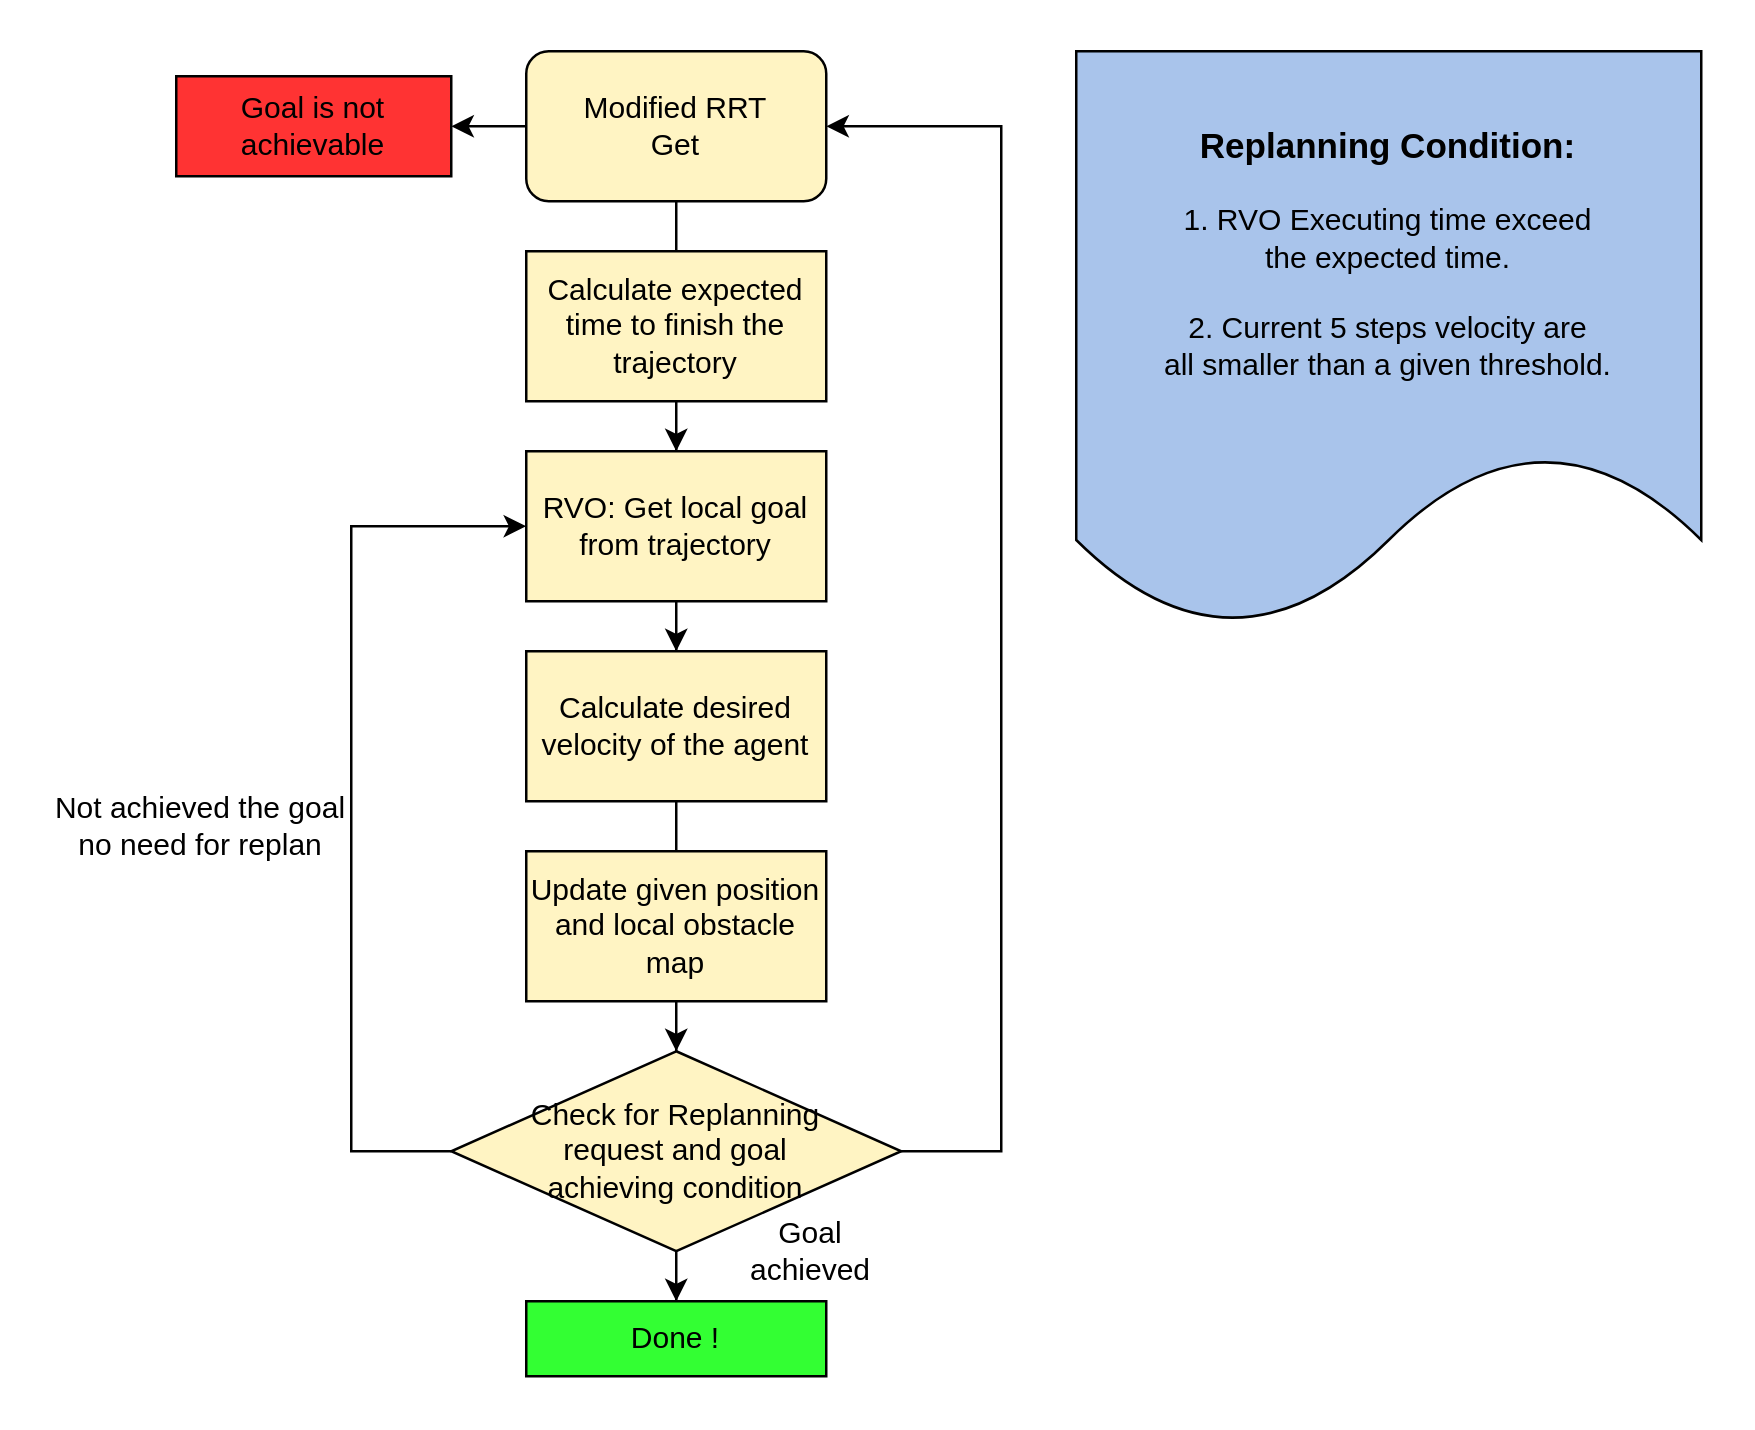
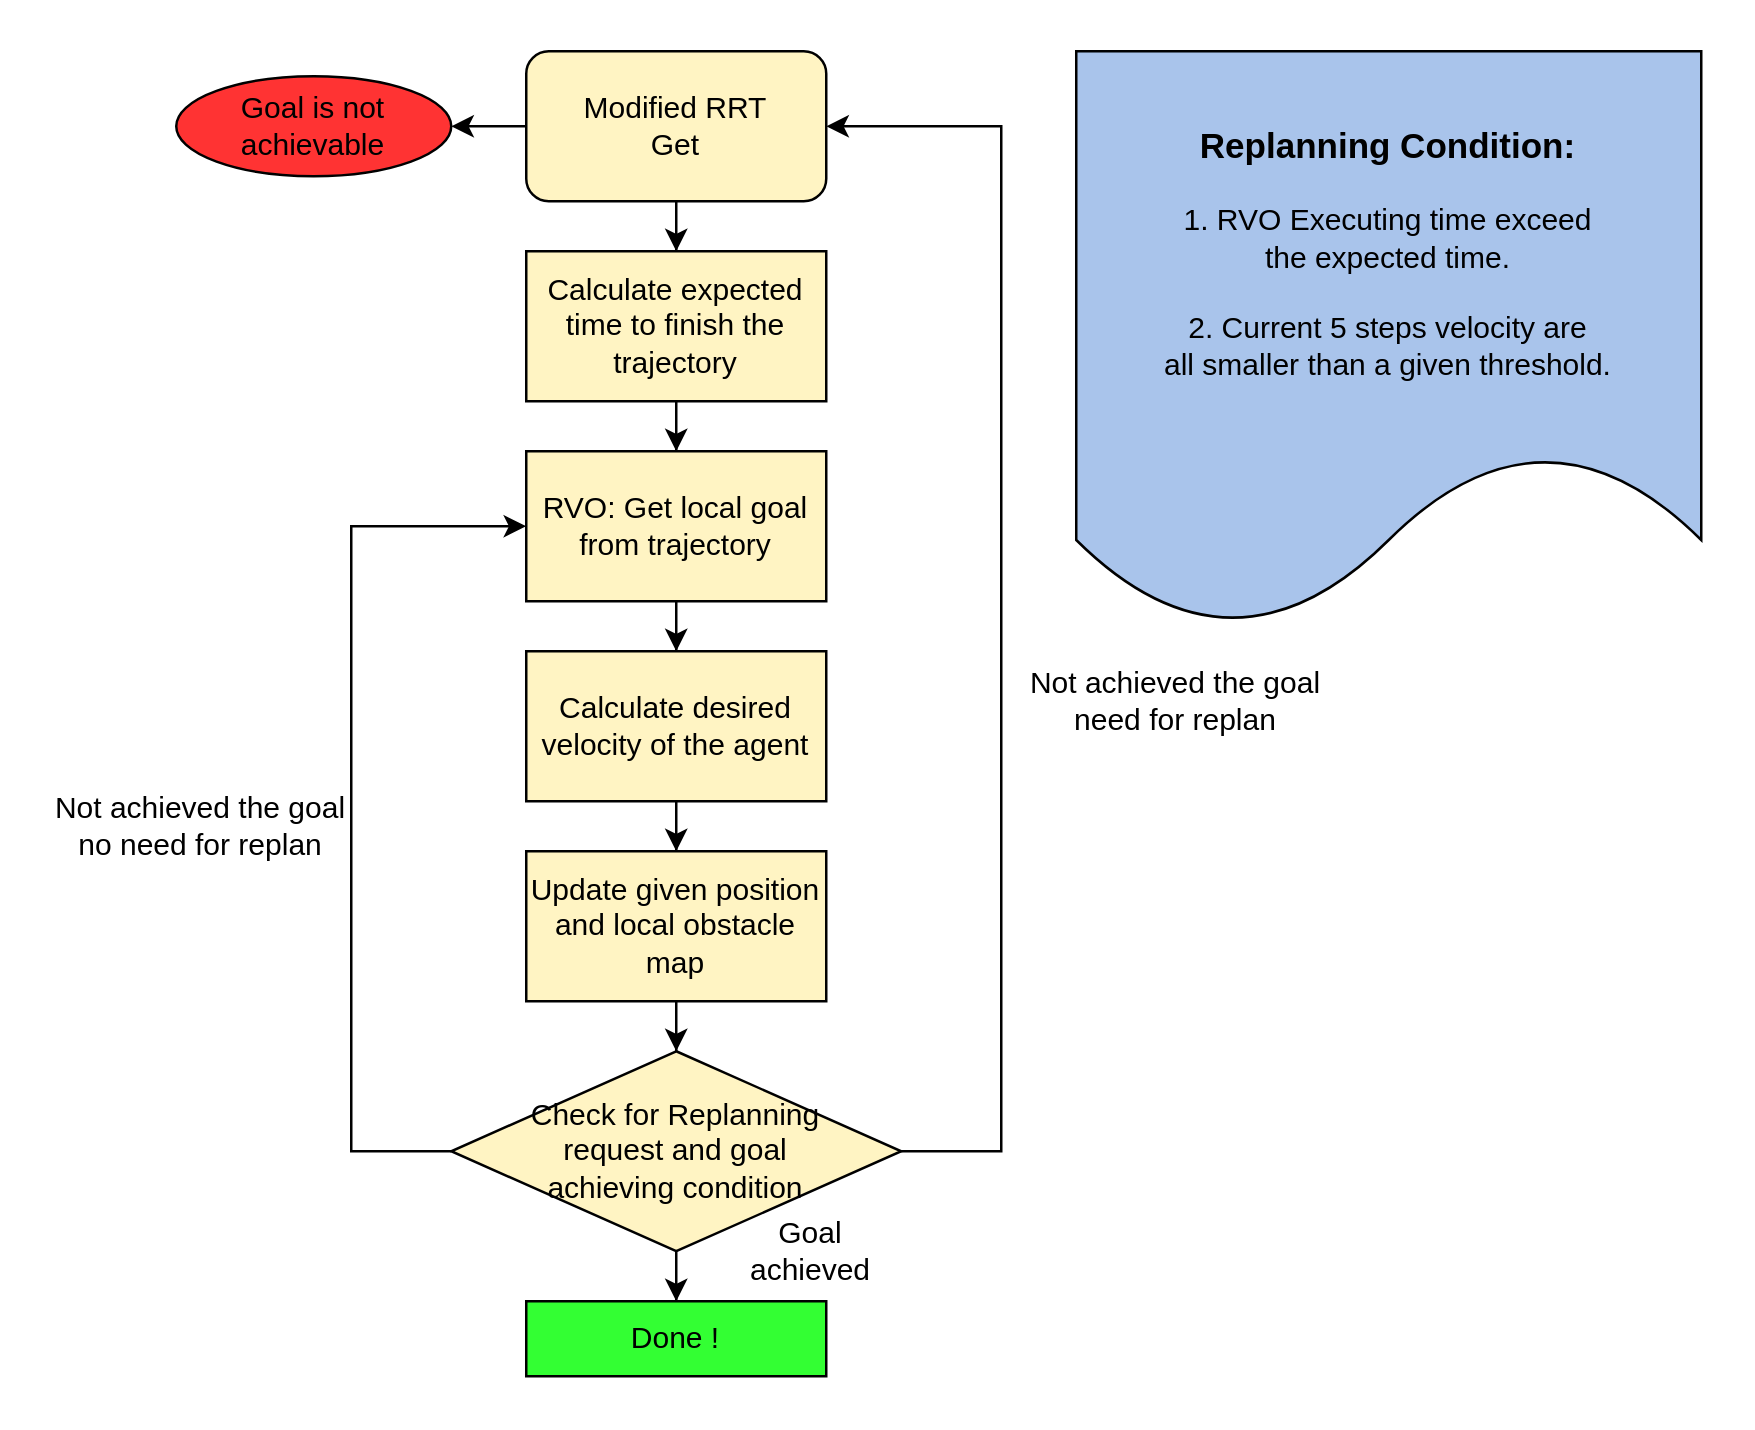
node "Goal is not achievable": shape rectangle -> ellipse
edge "Modified RRT Get" -- "Calculate expected time to finish the trajectory": arrowhead none -> classic
node "Not achieved the goal need for replan": added
edge "Calculate desired velocity of the agent" -- "Update given position and local obstacle map": arrowhead none -> classic
